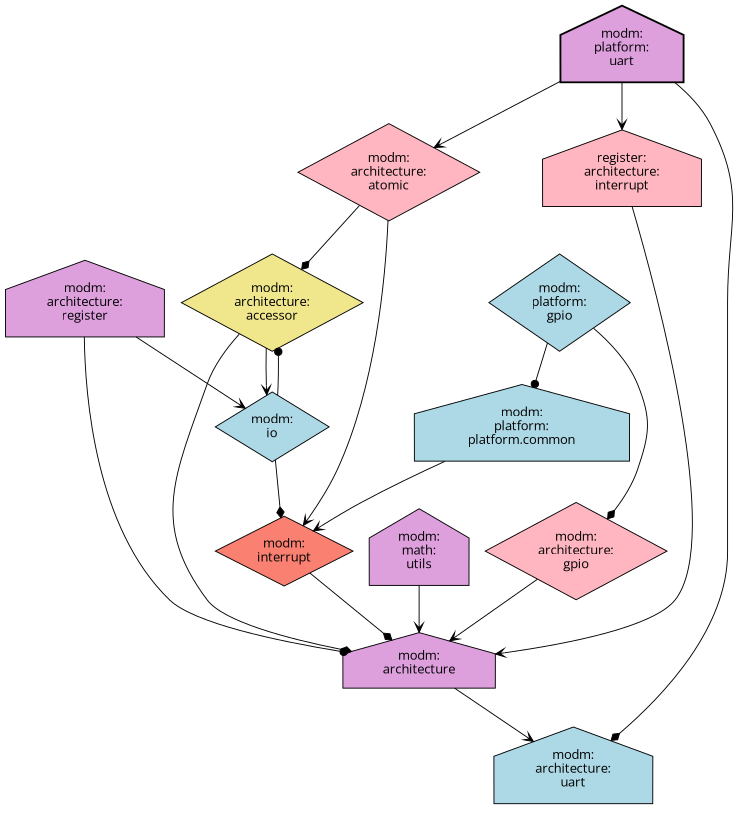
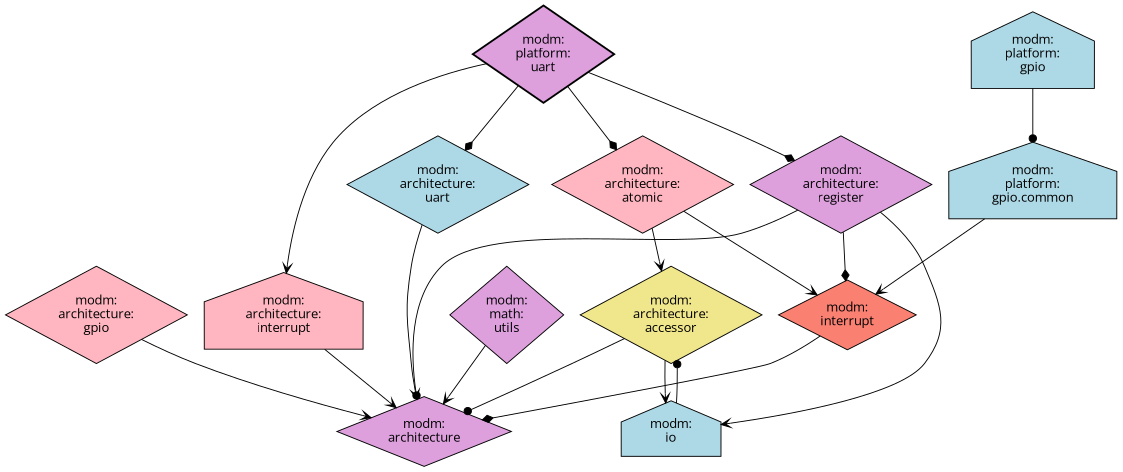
node "modm: platform: uart": shape house -> diamond
edge "modm: platform: uart" -> "modm: architecture: atomic": arrowhead vee -> diamond
edge "modm: platform: uart" -> "modm: architecture: register": added
node "register: architecture: interrupt": label "register: architecture: interrupt" -> "modm: architecture: interrupt"
edge "modm: architecture: atomic" -> "modm: architecture: accessor": arrowhead diamond -> vee
node "modm: architecture: register": shape house -> diamond
node "modm: platform: gpio": shape diamond -> house
edge "modm: platform: gpio" -> "modm: architecture: gpio": removed
node "modm: io": shape diamond -> house
node "modm: platform: platform.common": label "modm: platform: platform.common" -> "modm: platform: gpio.common"
edge "modm: io" -> "modm: interrupt": now "modm: architecture: register" -> "modm: interrupt"
edge "modm: architecture: accessor" -> "modm: architecture": arrowhead diamond -> dot
node "modm: math: utils": shape house -> diamond
node "modm: architecture": shape house -> diamond
edge "modm: architecture" -> "modm: architecture: uart": reversed
node "modm: architecture: uart": shape house -> diamond
